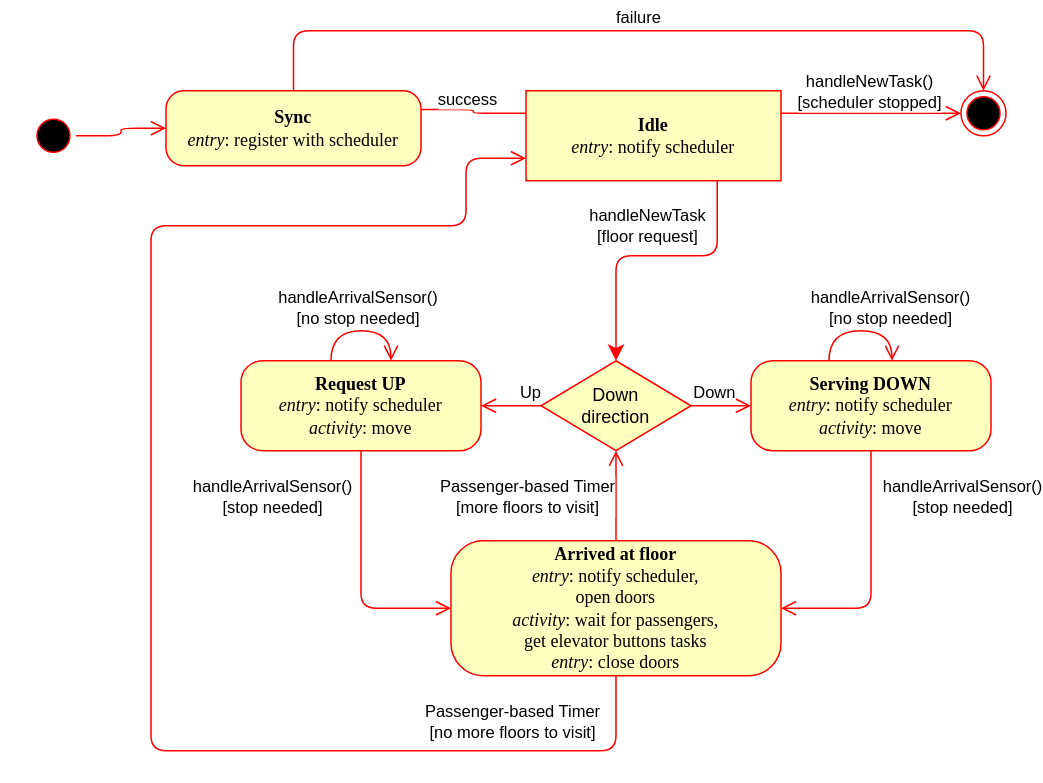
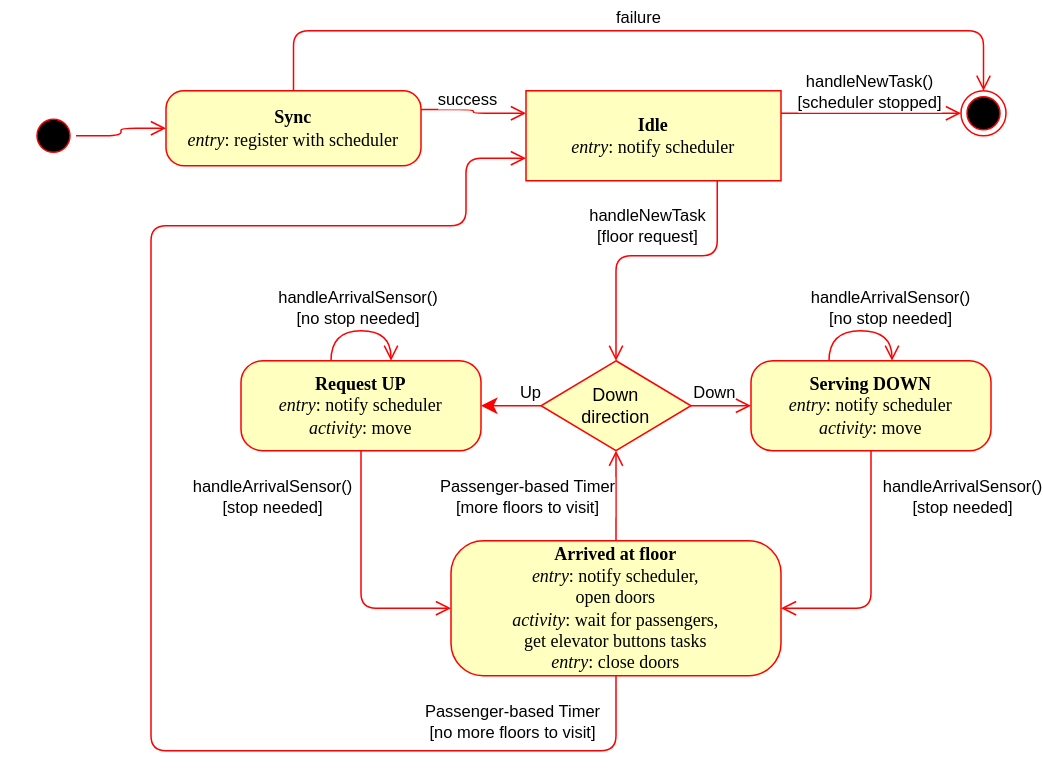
edge "Sync entry: register with scheduler" -- "Idle entry: notify scheduler": arrowhead none -> open
edge "Idle entry: notify scheduler" -> "Down direction": arrowhead classic -> open
edge "Down direction" -> "Request UP entry: notify scheduler activity: move": arrowhead open -> classic
